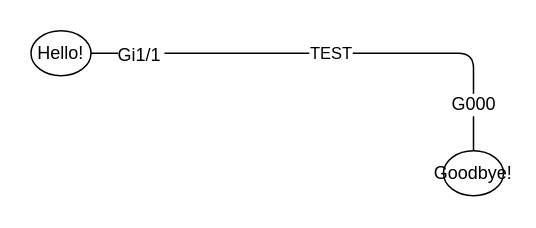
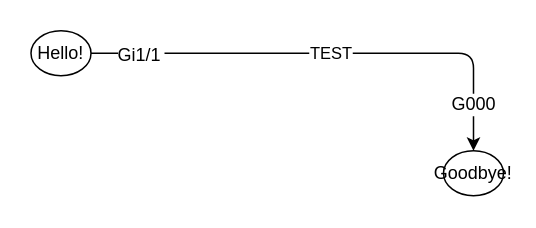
edge "Hello!" -- "Goodbye!": arrowhead none -> classic
